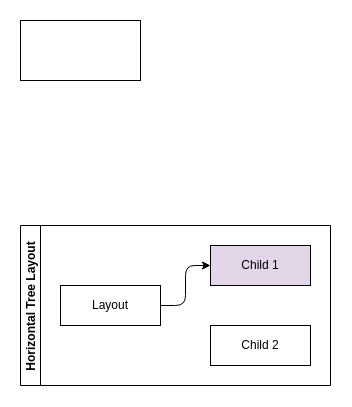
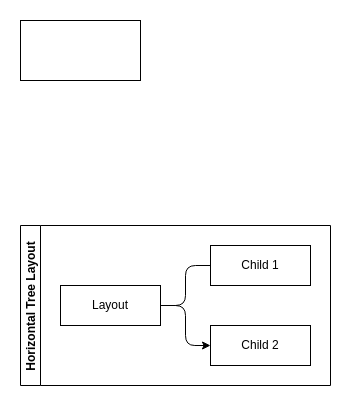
edge "Layout" -> "Child 1": arrowhead classic -> none
node "Child 1": fillcolor #e1d5e7 -> #ffffff
edge "Layout" -> "Child 2": added
